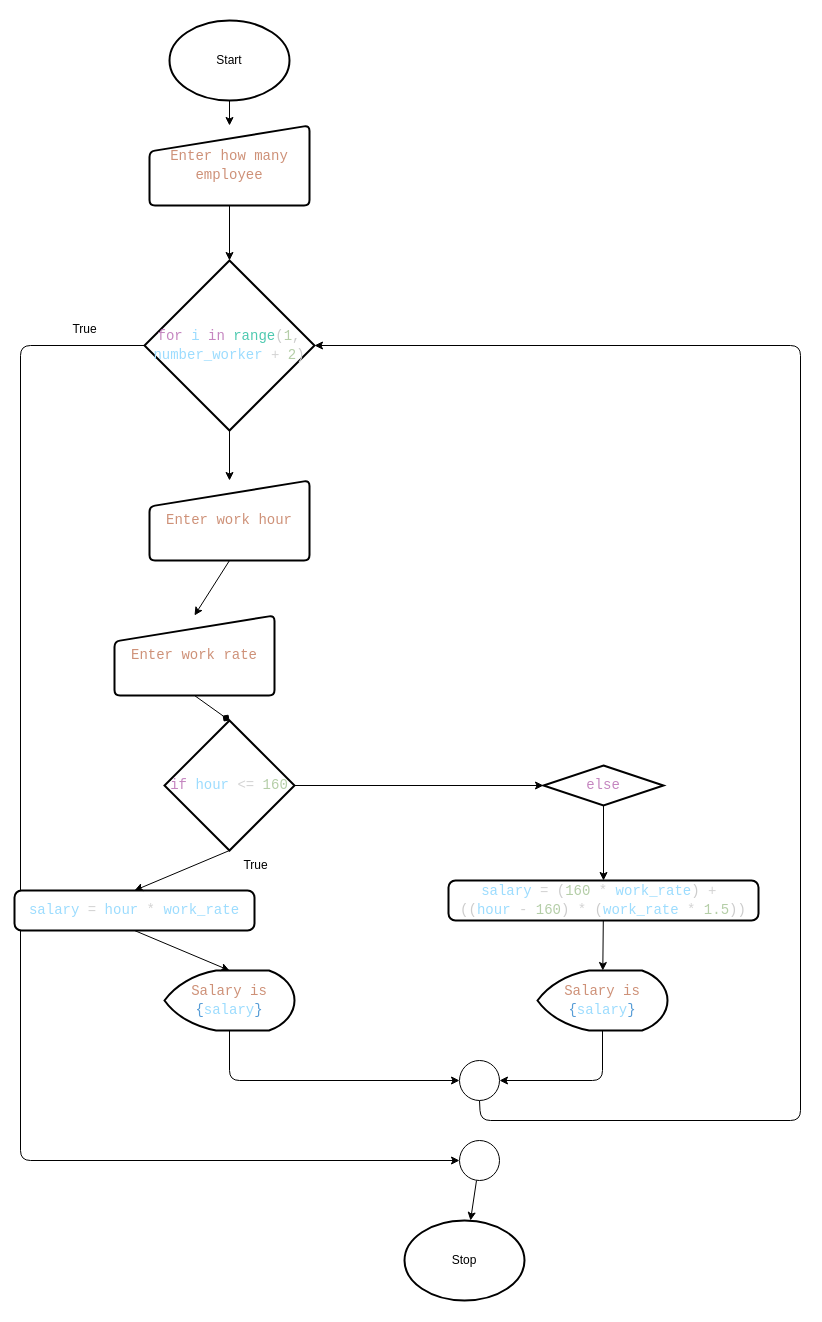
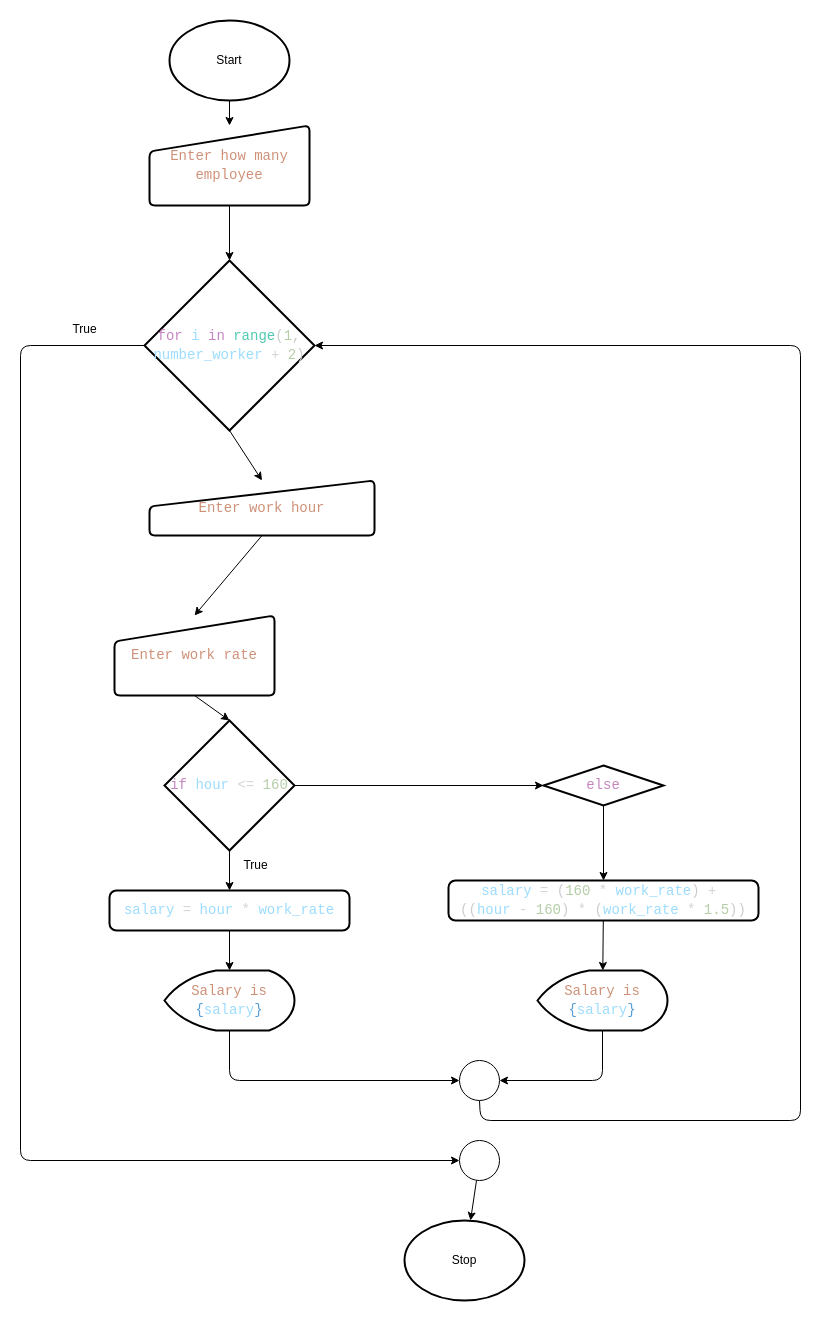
node "Enter work hour": size 160x80 -> 225x55
edge "Enter work rate" -> "if hour <= 160": arrowhead diamond -> classic
node "salary = hour * work_rate": moved (135, 911) -> (230, 911)
